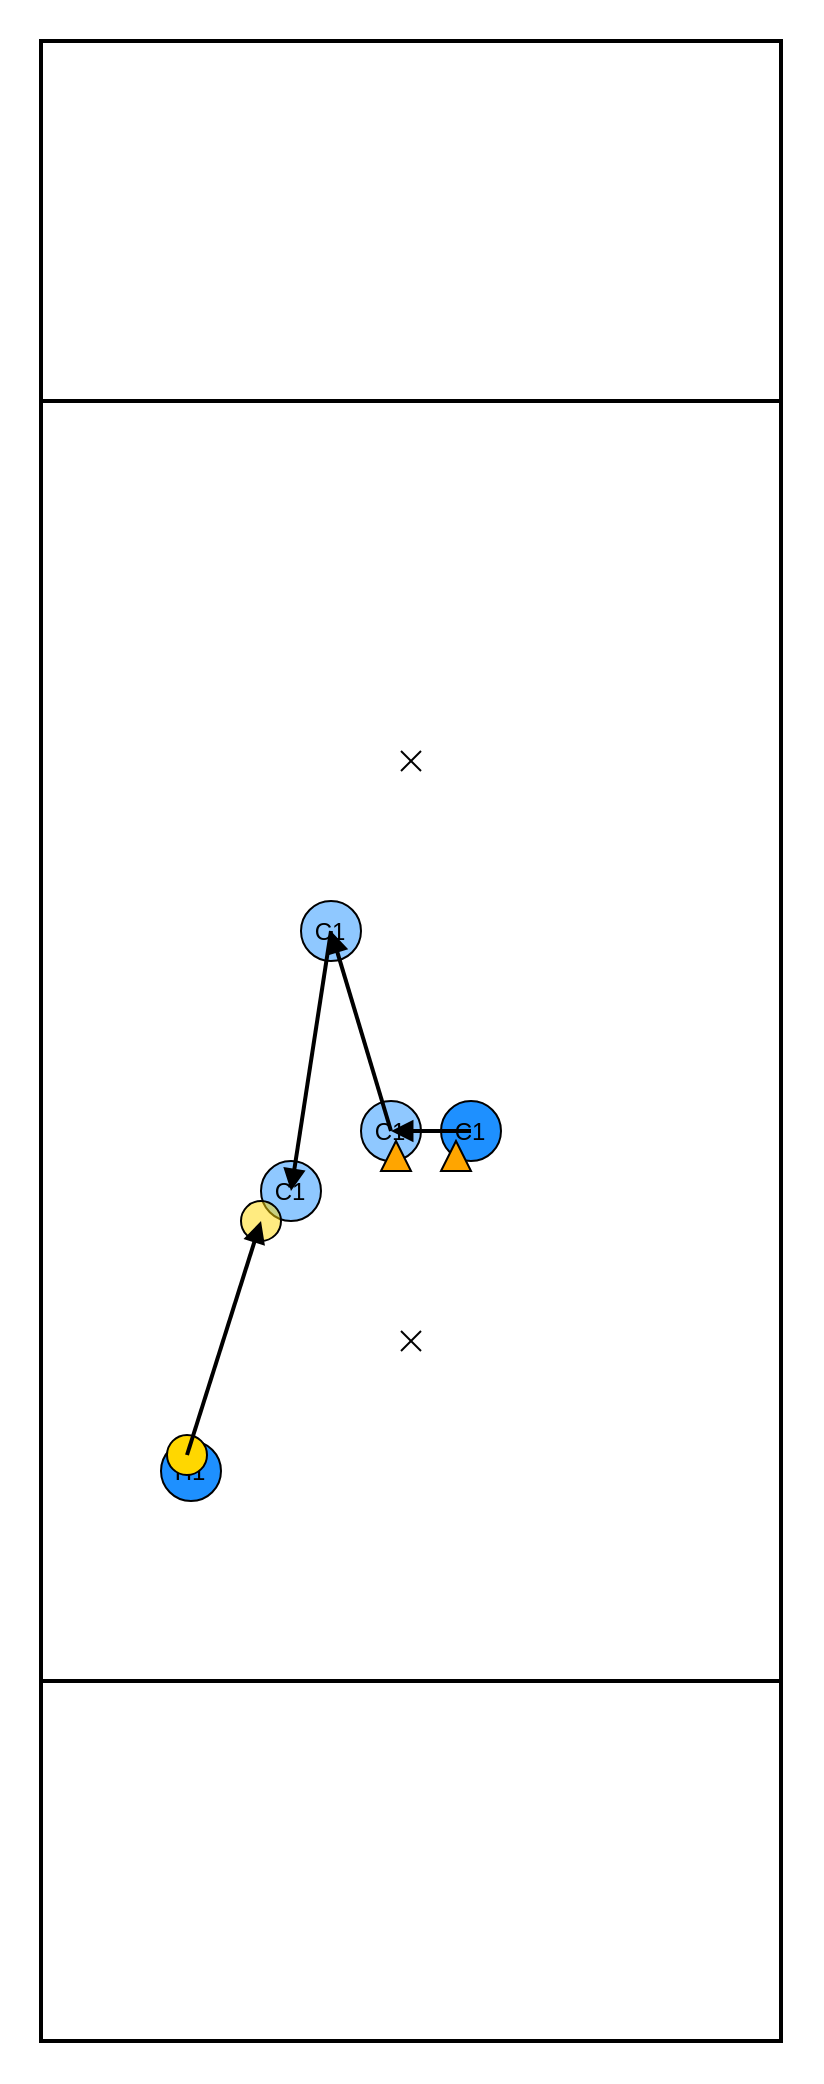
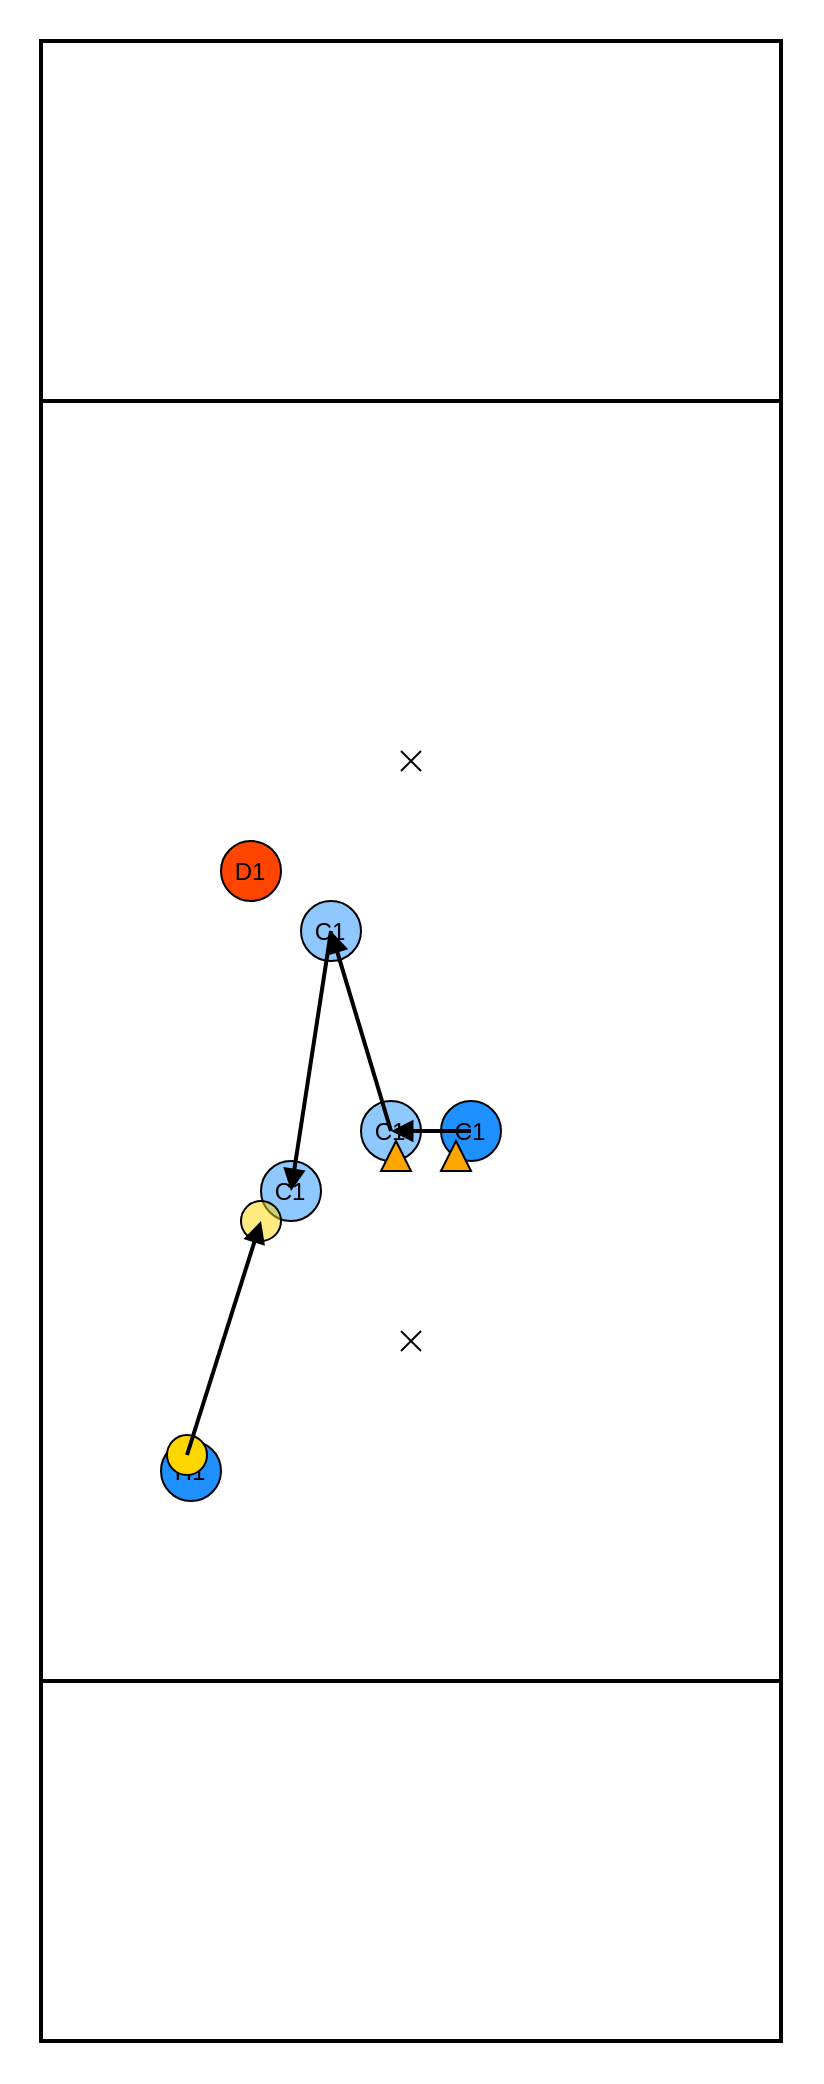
node "D1": added
